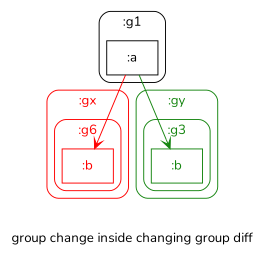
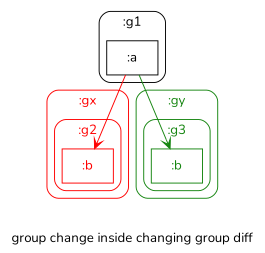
cluster ":g6": label ":g6" -> ":g2"
